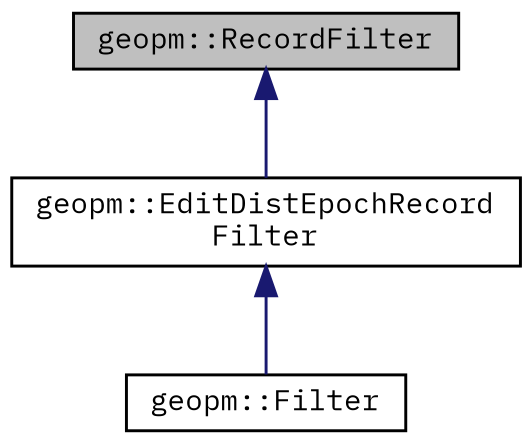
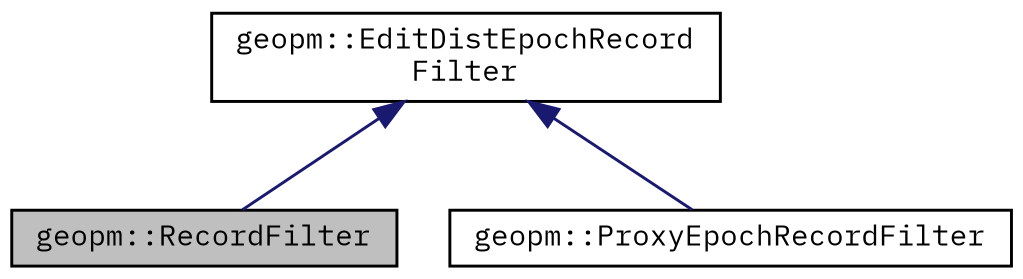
edge "geopm::EditDistEpochRecord Filter" -> "geopm::RecordFilter": reversed
node "geopm::Filter": label "geopm::Filter" -> "geopm::ProxyEpochRecordFilter"
